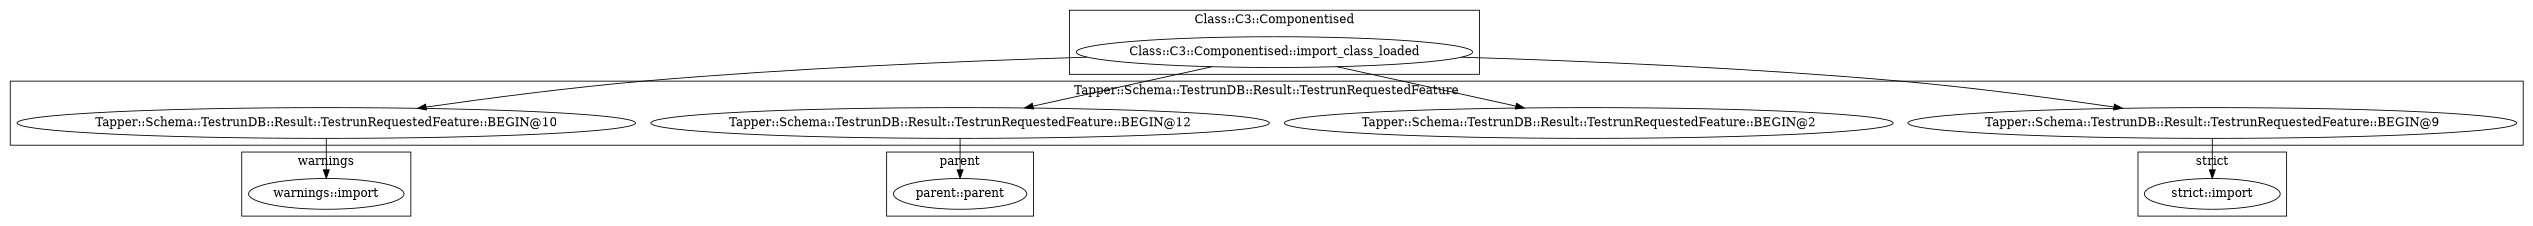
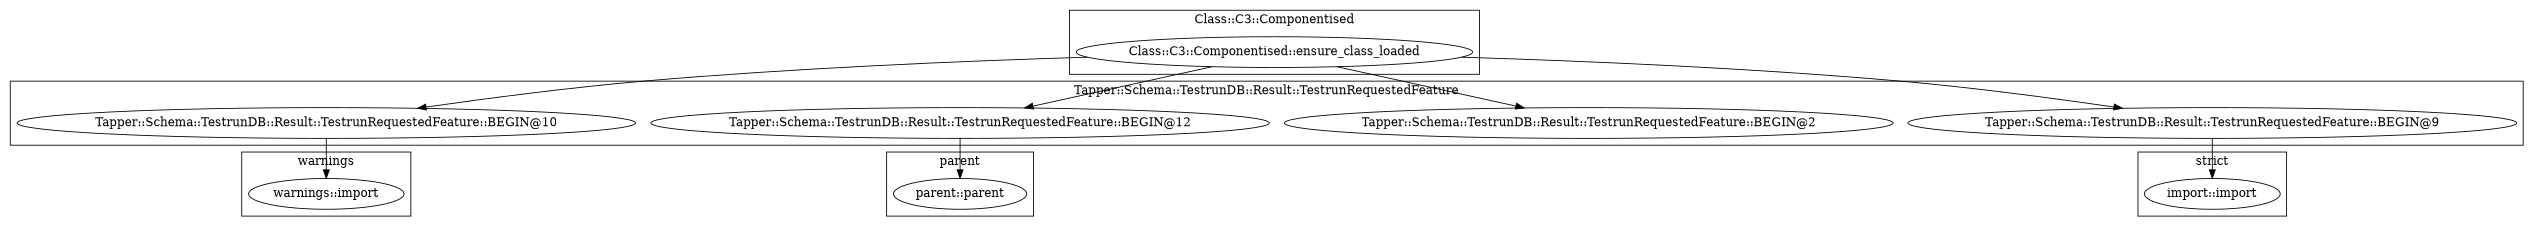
node "Class::C3::Componentised::import_class_loaded": label "Class::C3::Componentised::import_class_loaded" -> "Class::C3::Componentised::ensure_class_loaded"
node "strict::import": label "strict::import" -> "import::import"
